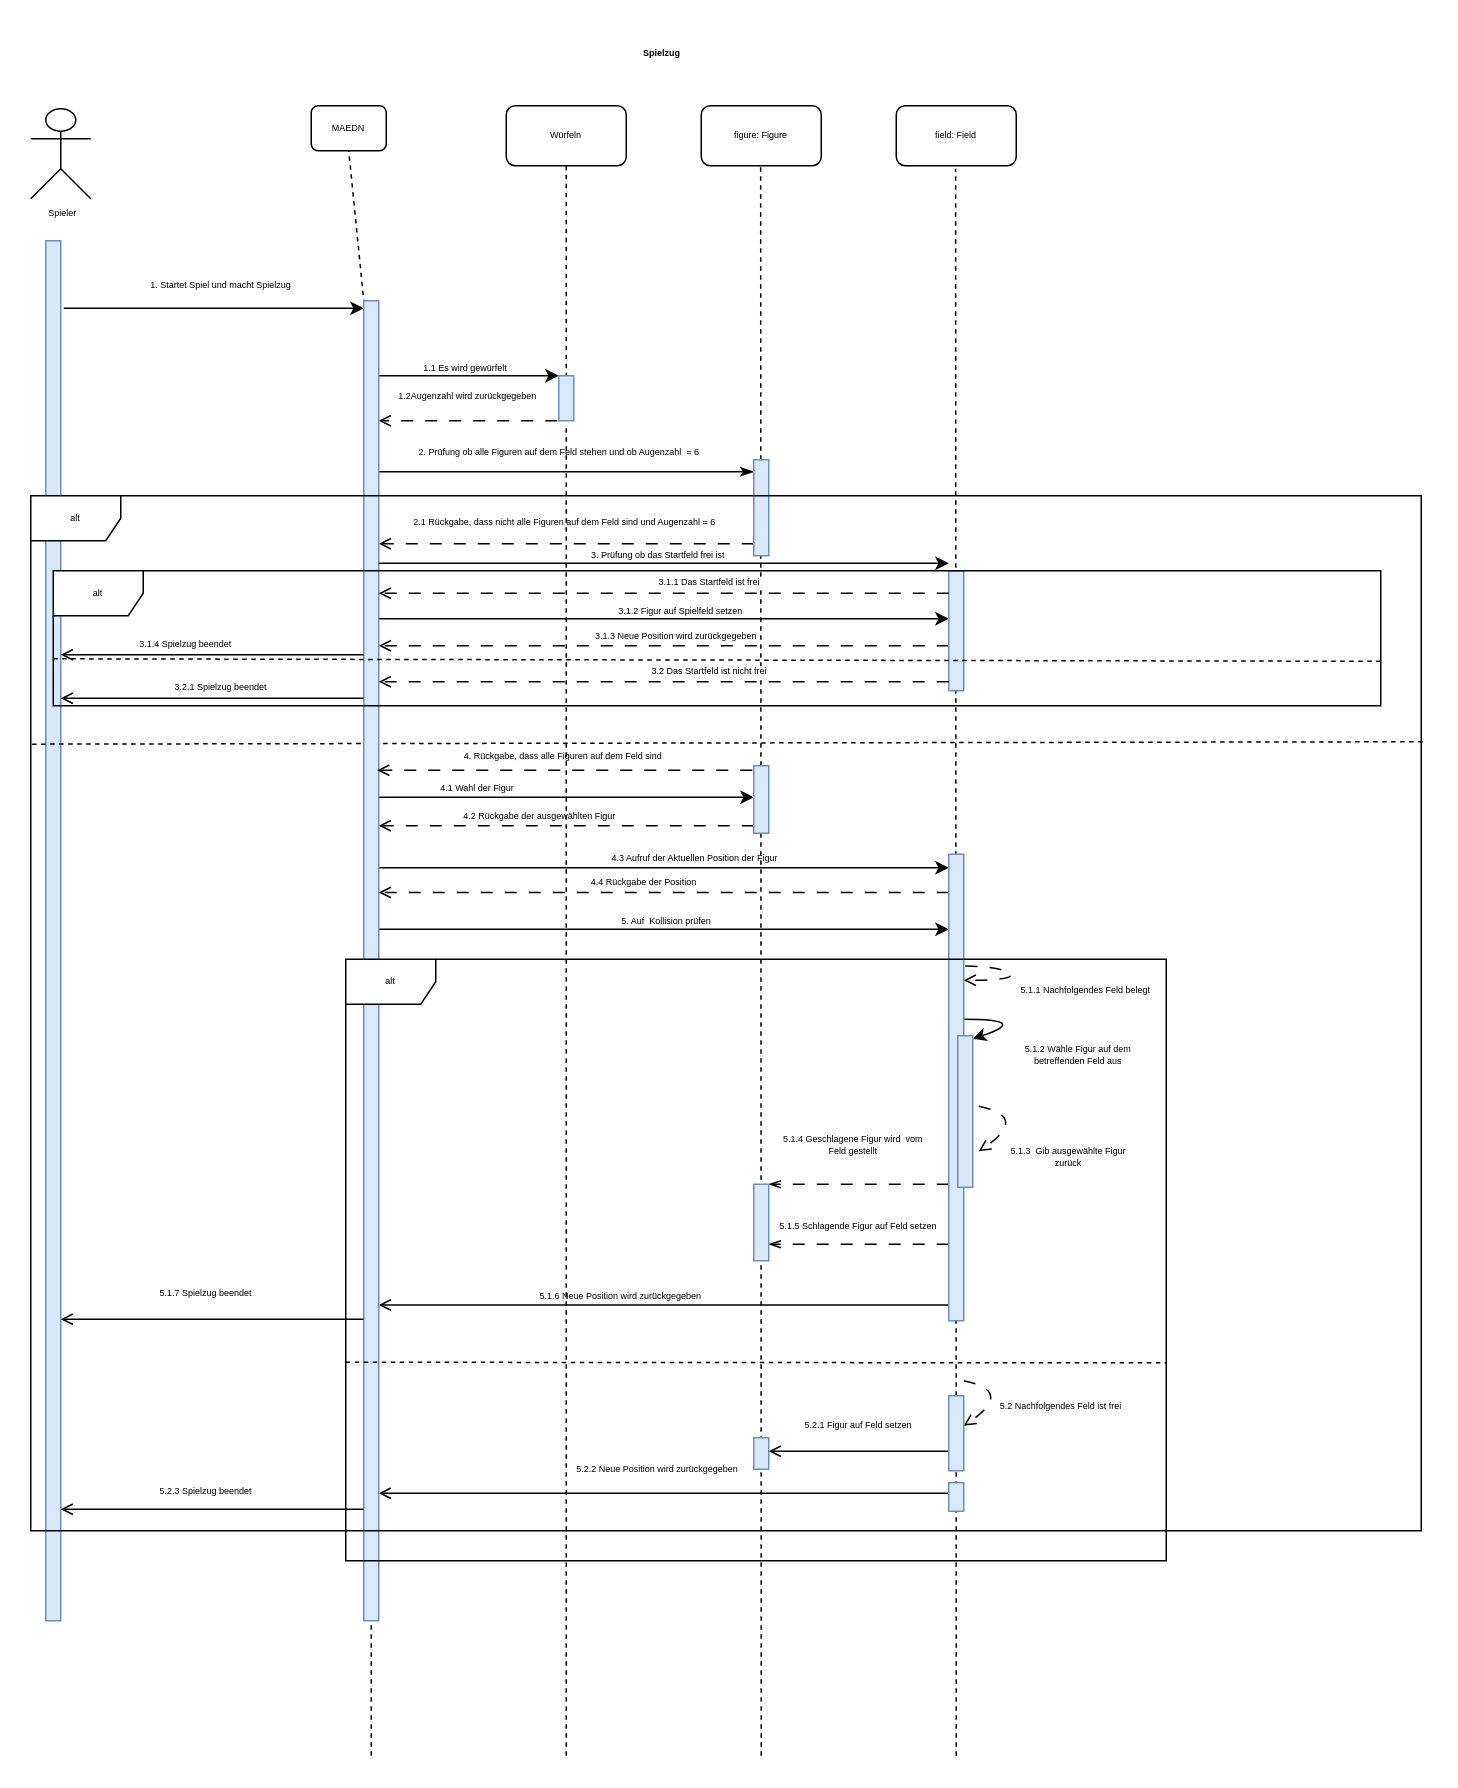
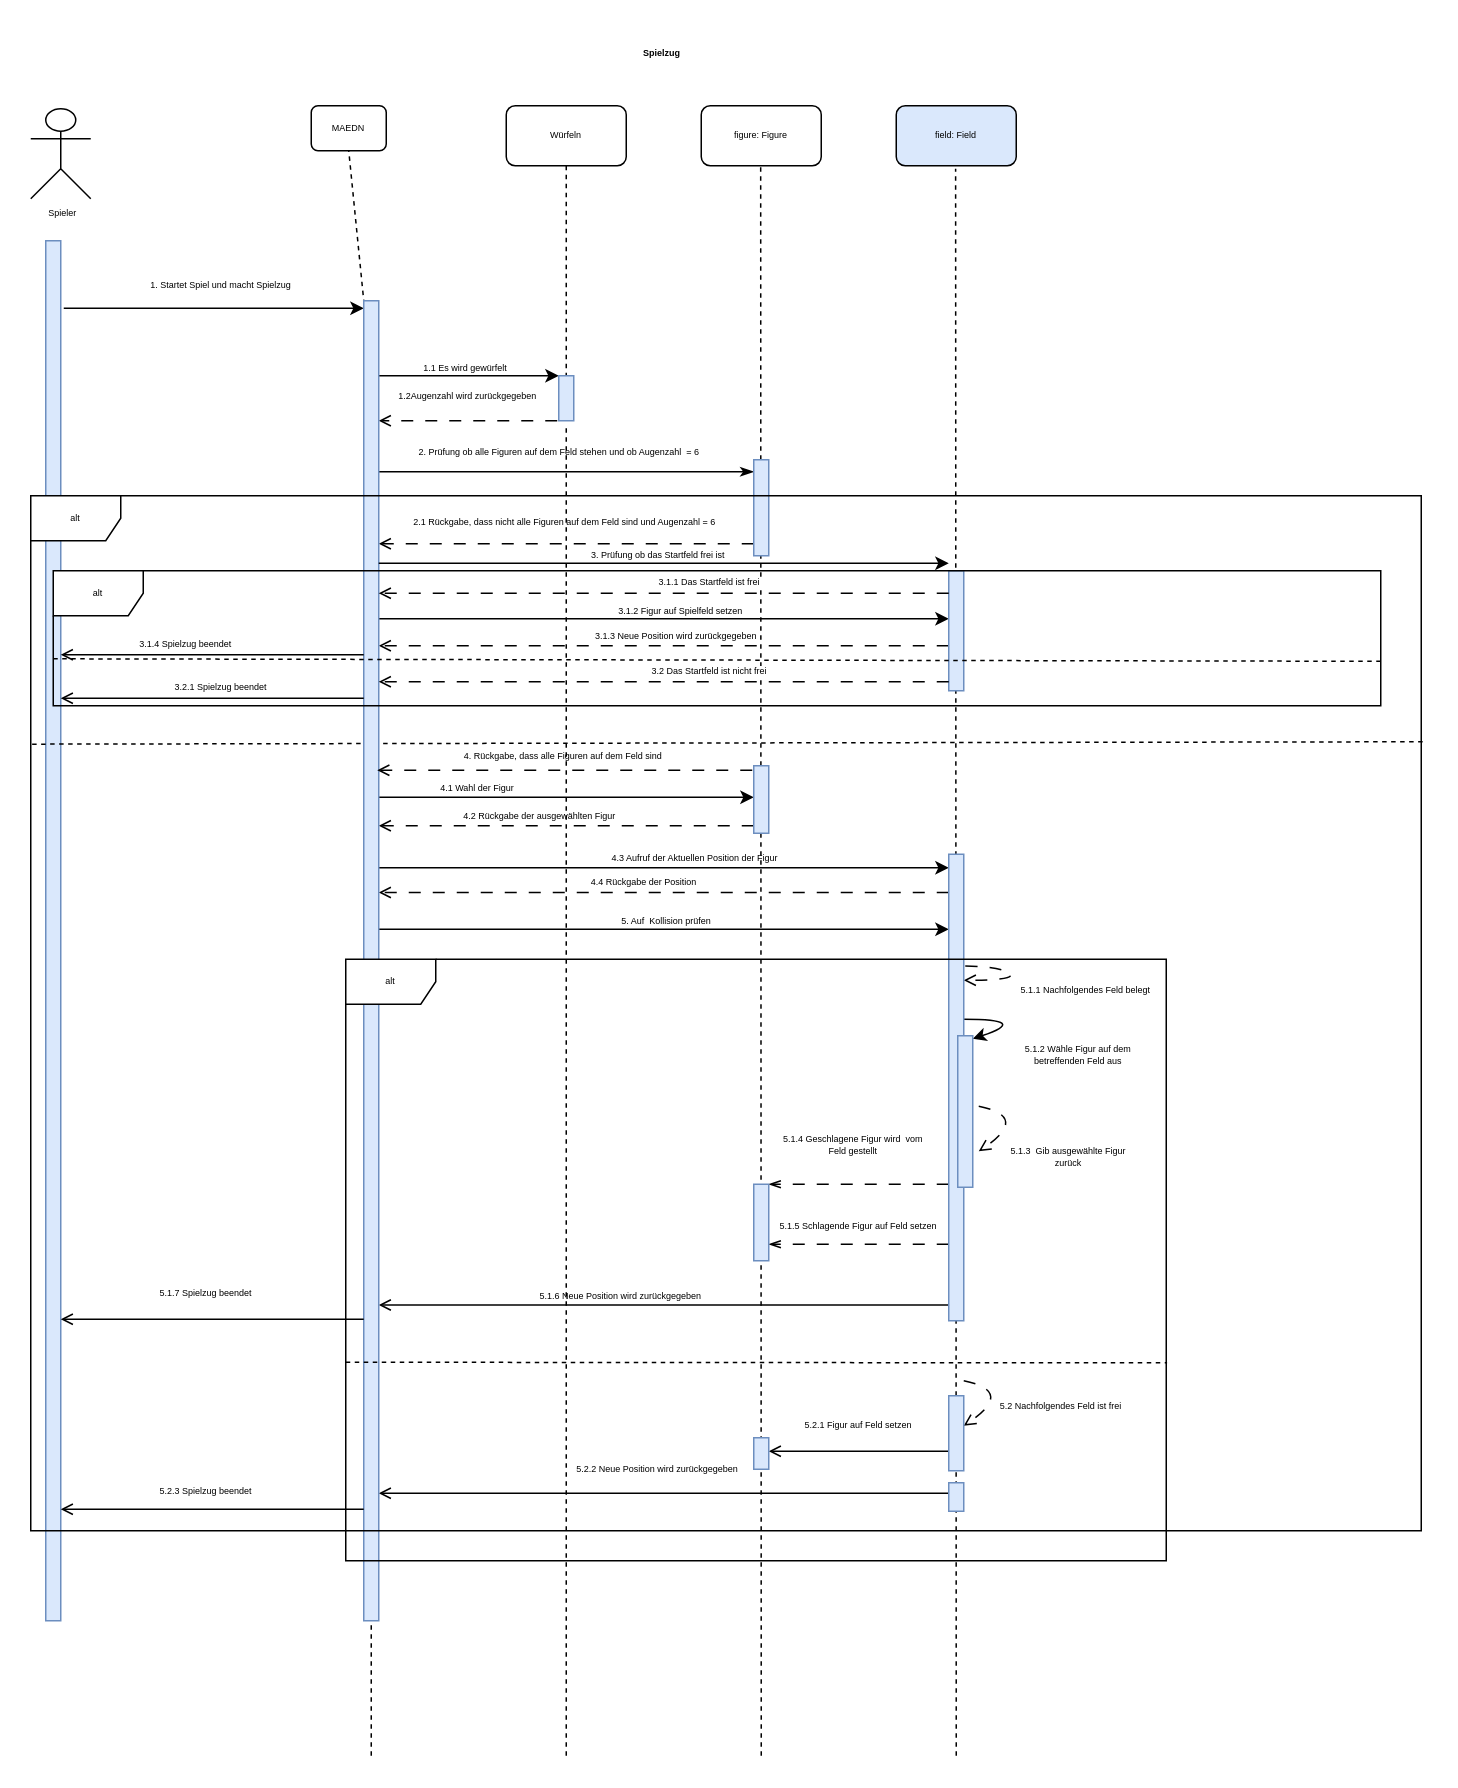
node "field: Field": fillcolor #ffffff -> #dae8fc
